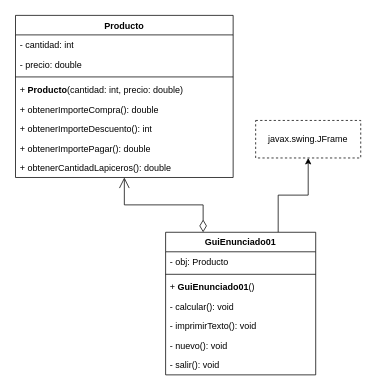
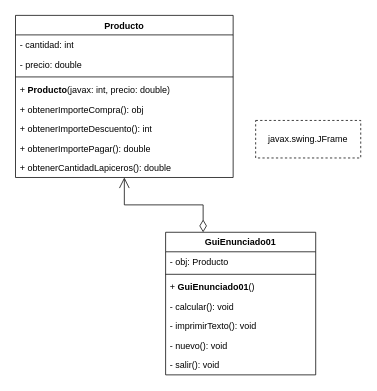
node "+ Producto(cantidad: int, precio: double)": label "+ Producto(cantidad: int, precio: double)" -> "+ Producto(javax: int, precio: double)"
node "+ obtenerImporteCompra(): double": label "+ obtenerImporteCompra(): double" -> "+ obtenerImporteCompra(): obj"
edge "GuiEnunciado01" -> "javax.swing.JFrame": removed
